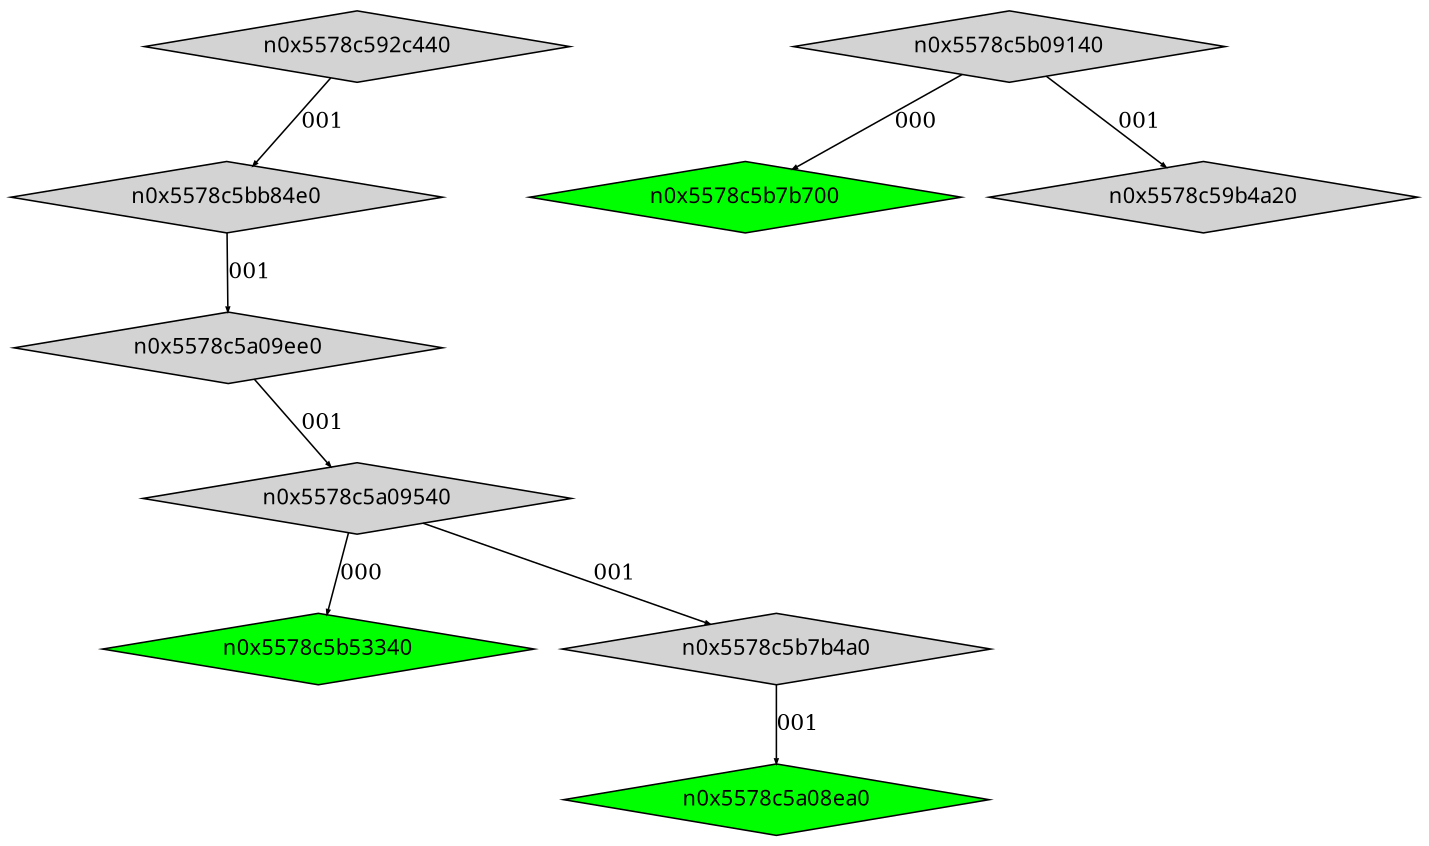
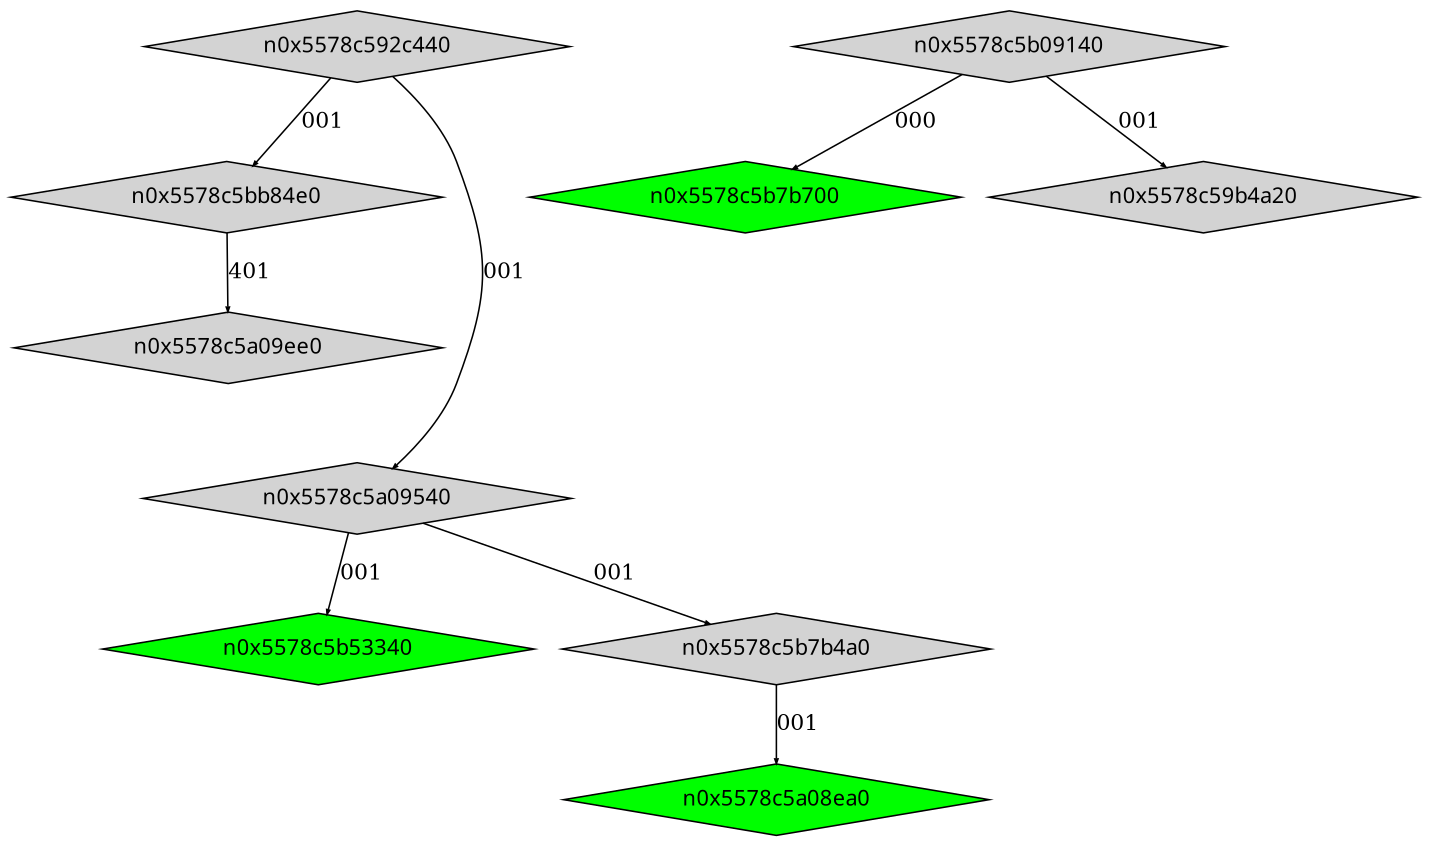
edge "n0x5578c5bb84e0" -> "n0x5578c5a09ee0": label "001" -> "401"
edge "n0x5578c5a09ee0" -> "n0x5578c5a09540": now "n0x5578c592c440" -> "n0x5578c5a09540"
edge "n0x5578c5a09540" -> "n0x5578c5b53340": label "000" -> "001"
